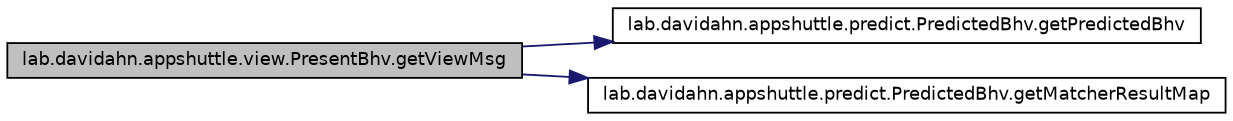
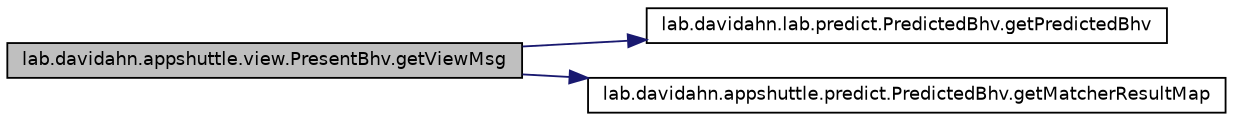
node "lab.davidahn.appshuttle.predict.PredictedBhv.getPredictedBhv": label "lab.davidahn.appshuttle.predict.PredictedBhv.getPredictedBhv" -> "lab.davidahn.lab.predict.PredictedBhv.getPredictedBhv"
